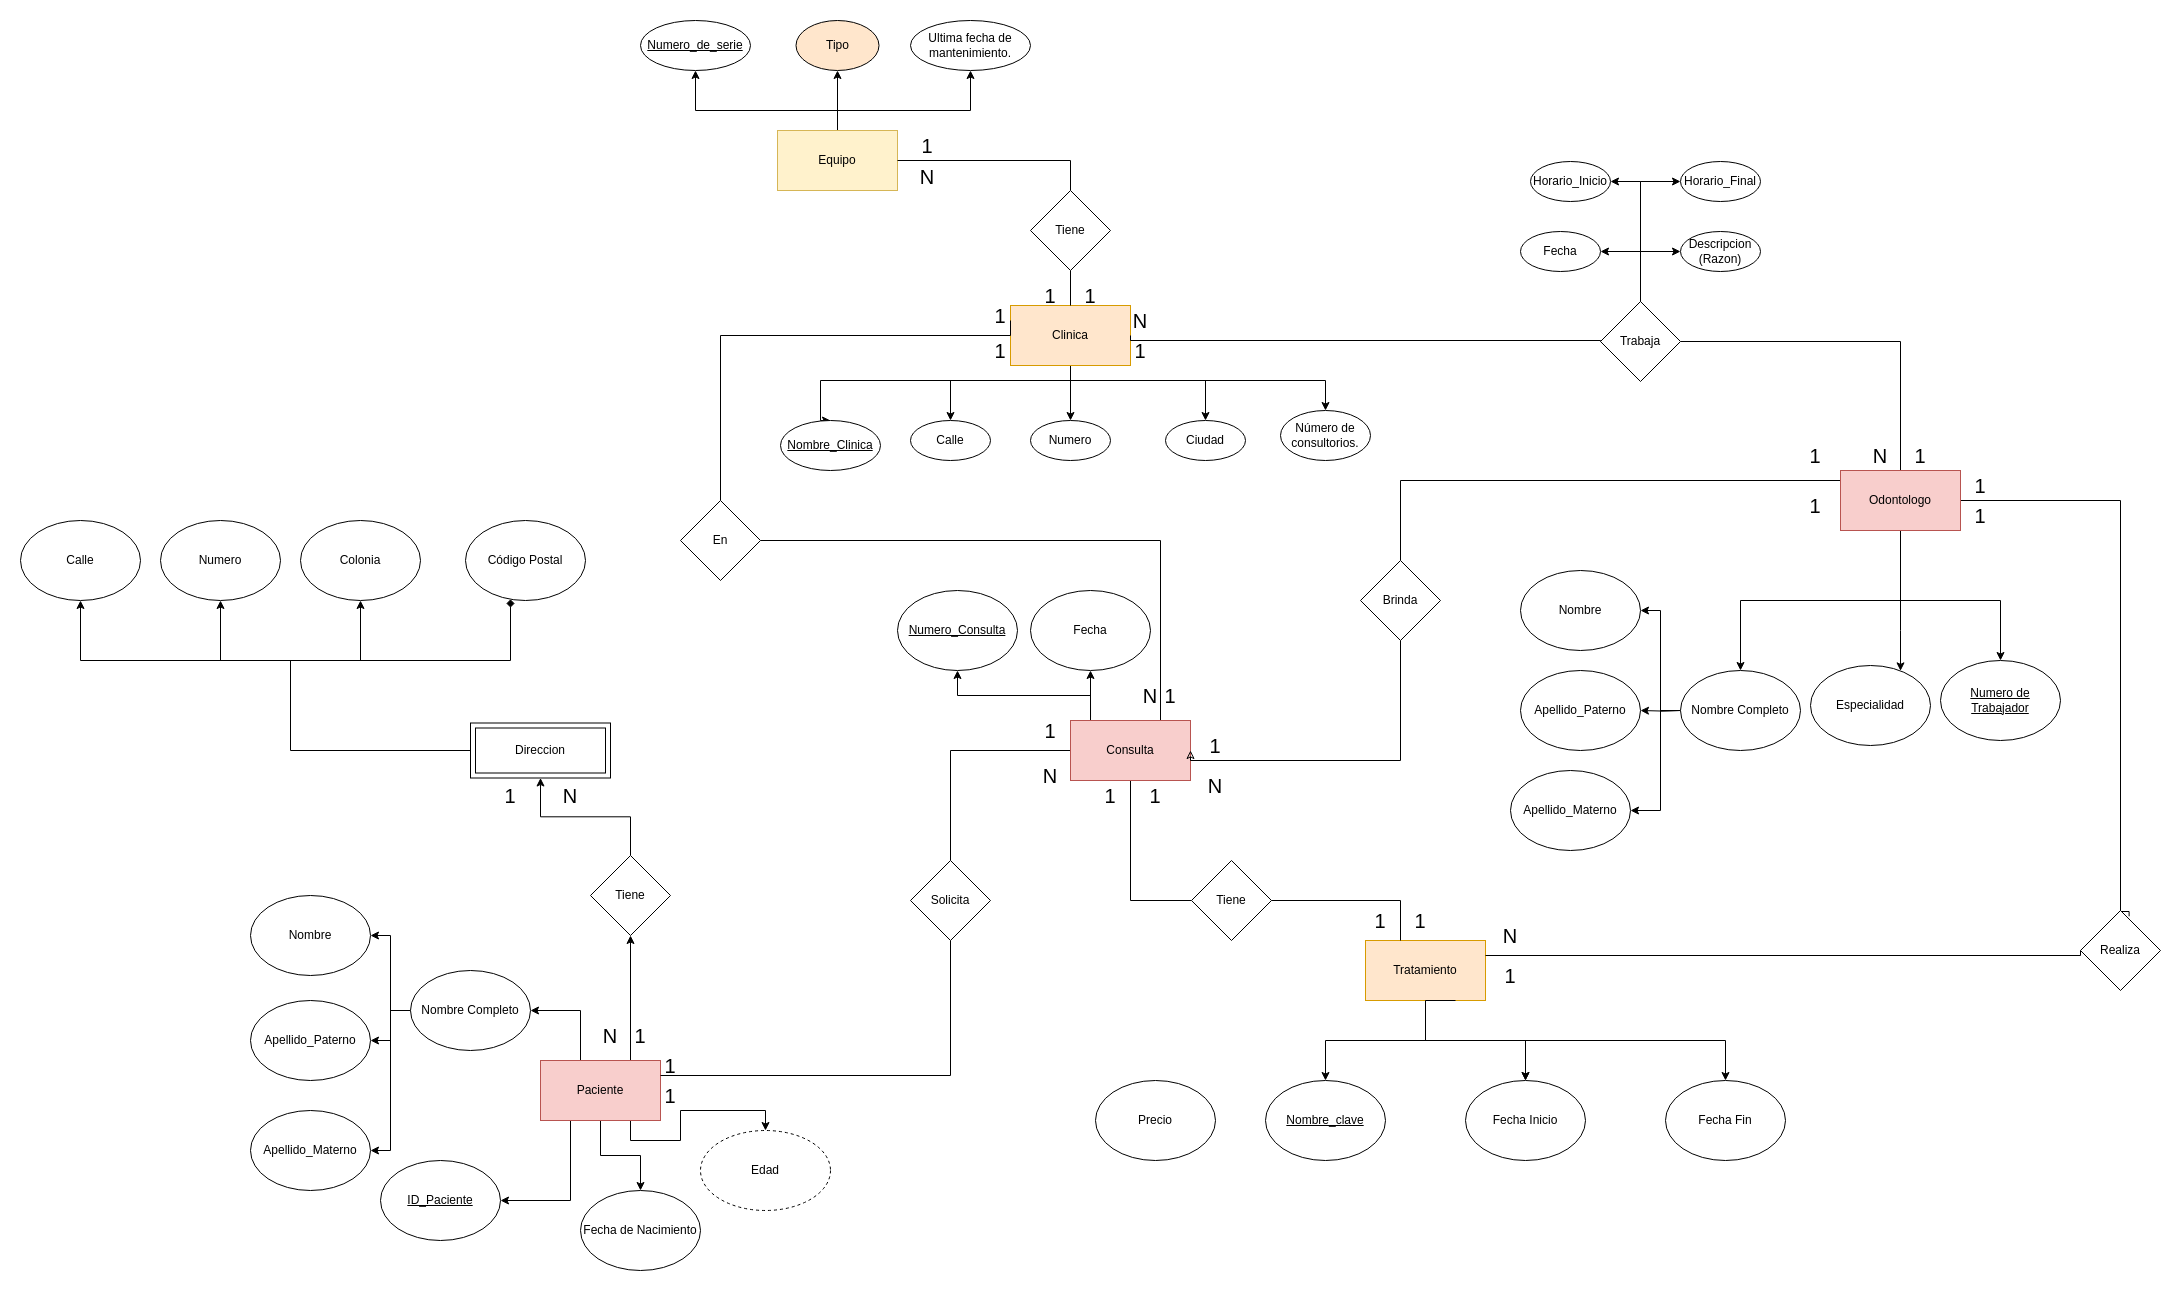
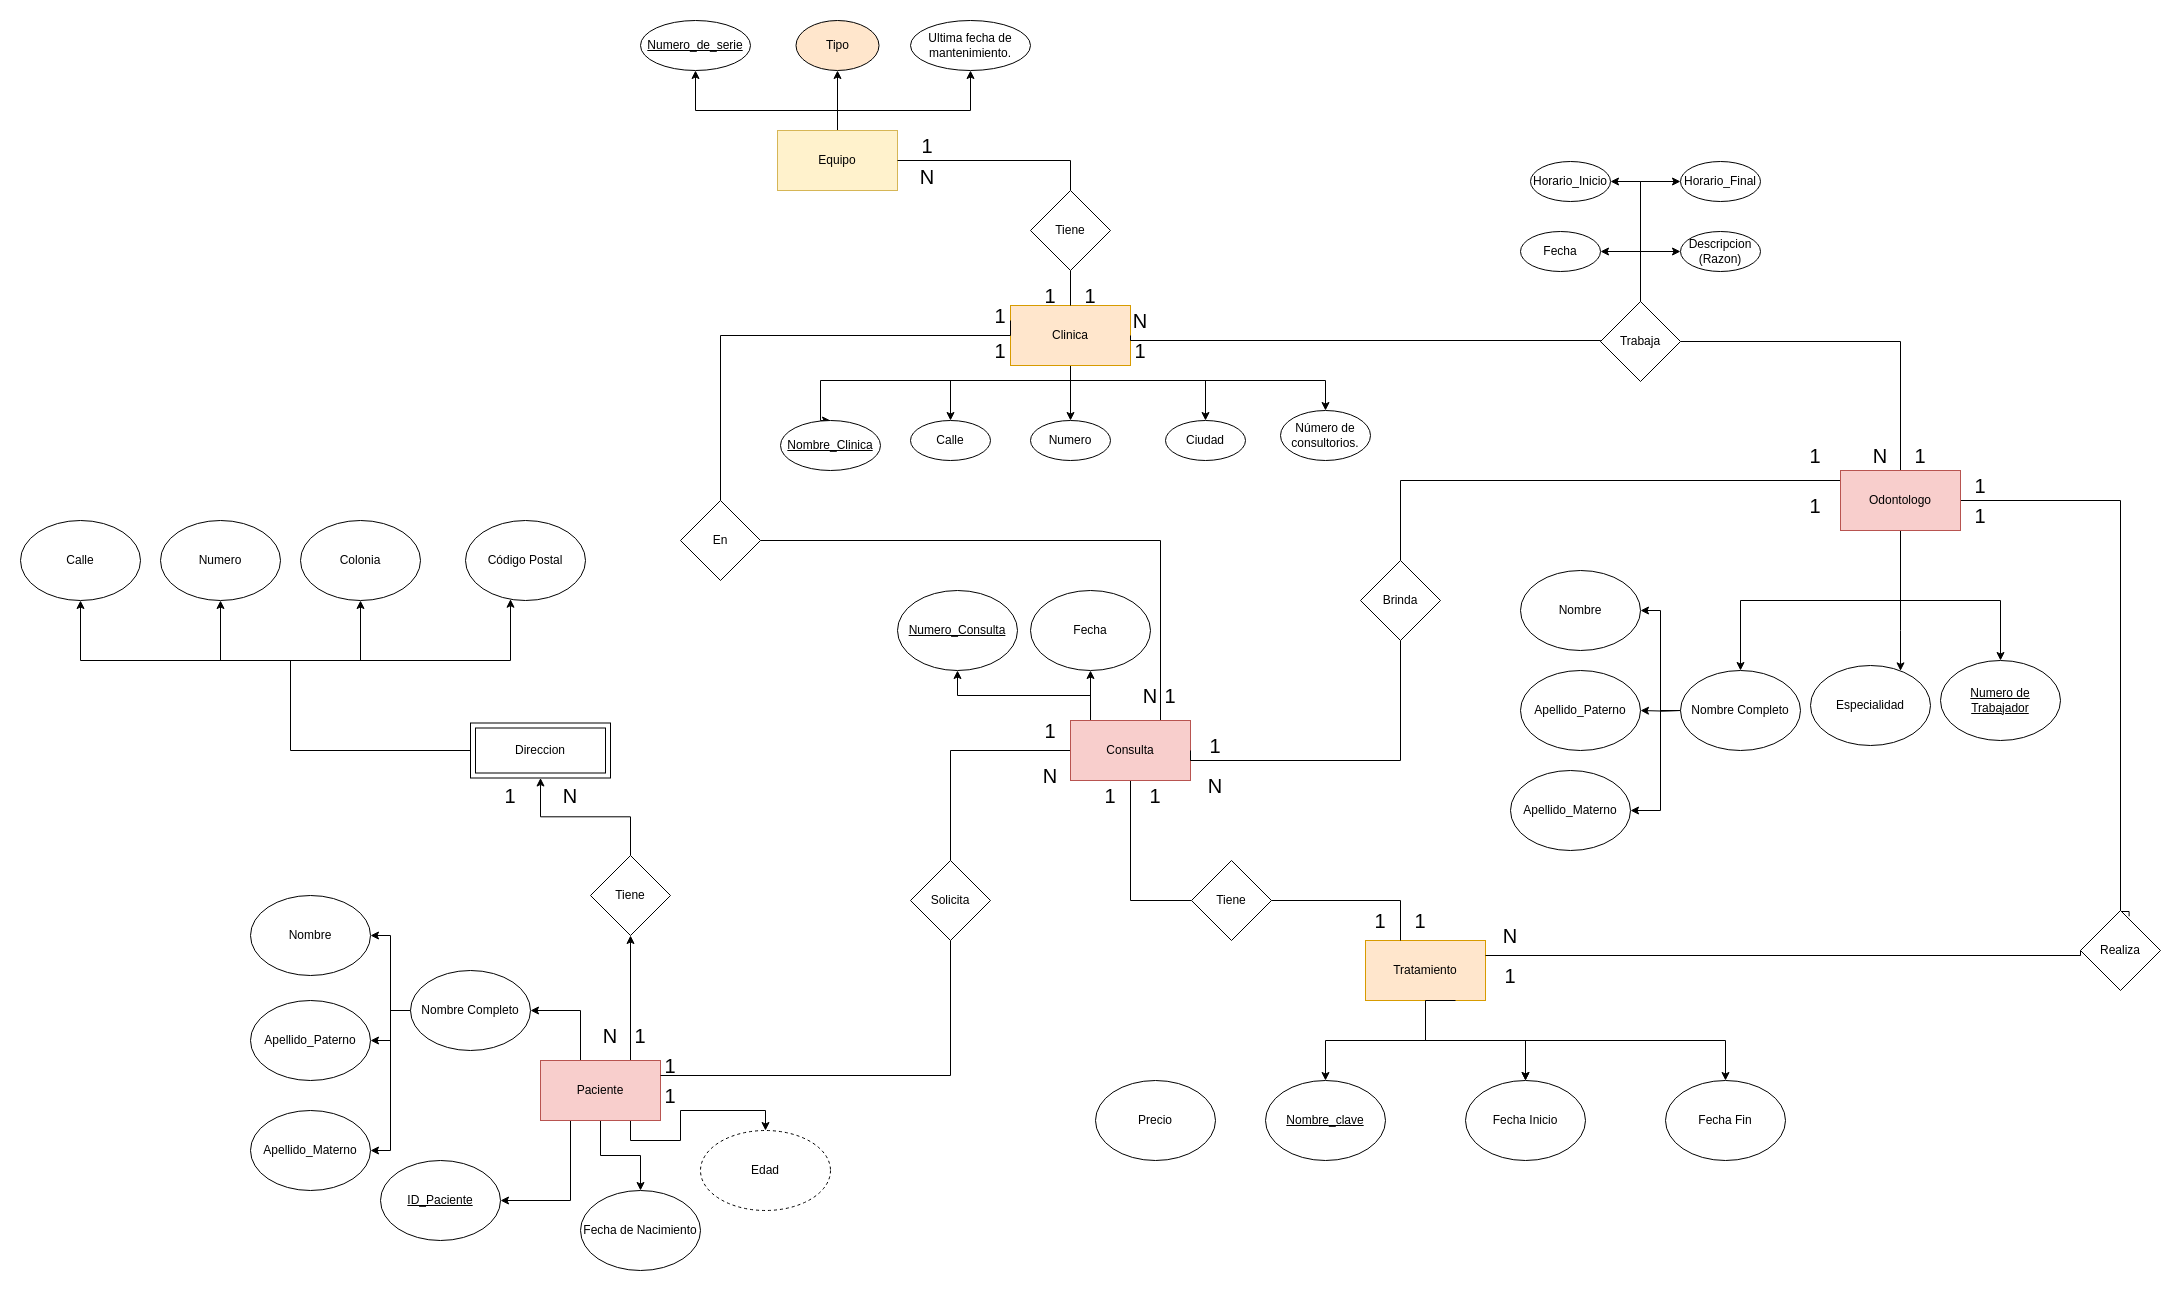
edge "Direccion" -> "Código Postal": arrowhead diamond -> classic
edge "Brinda" -> "Consulta": arrowhead classic -> none
